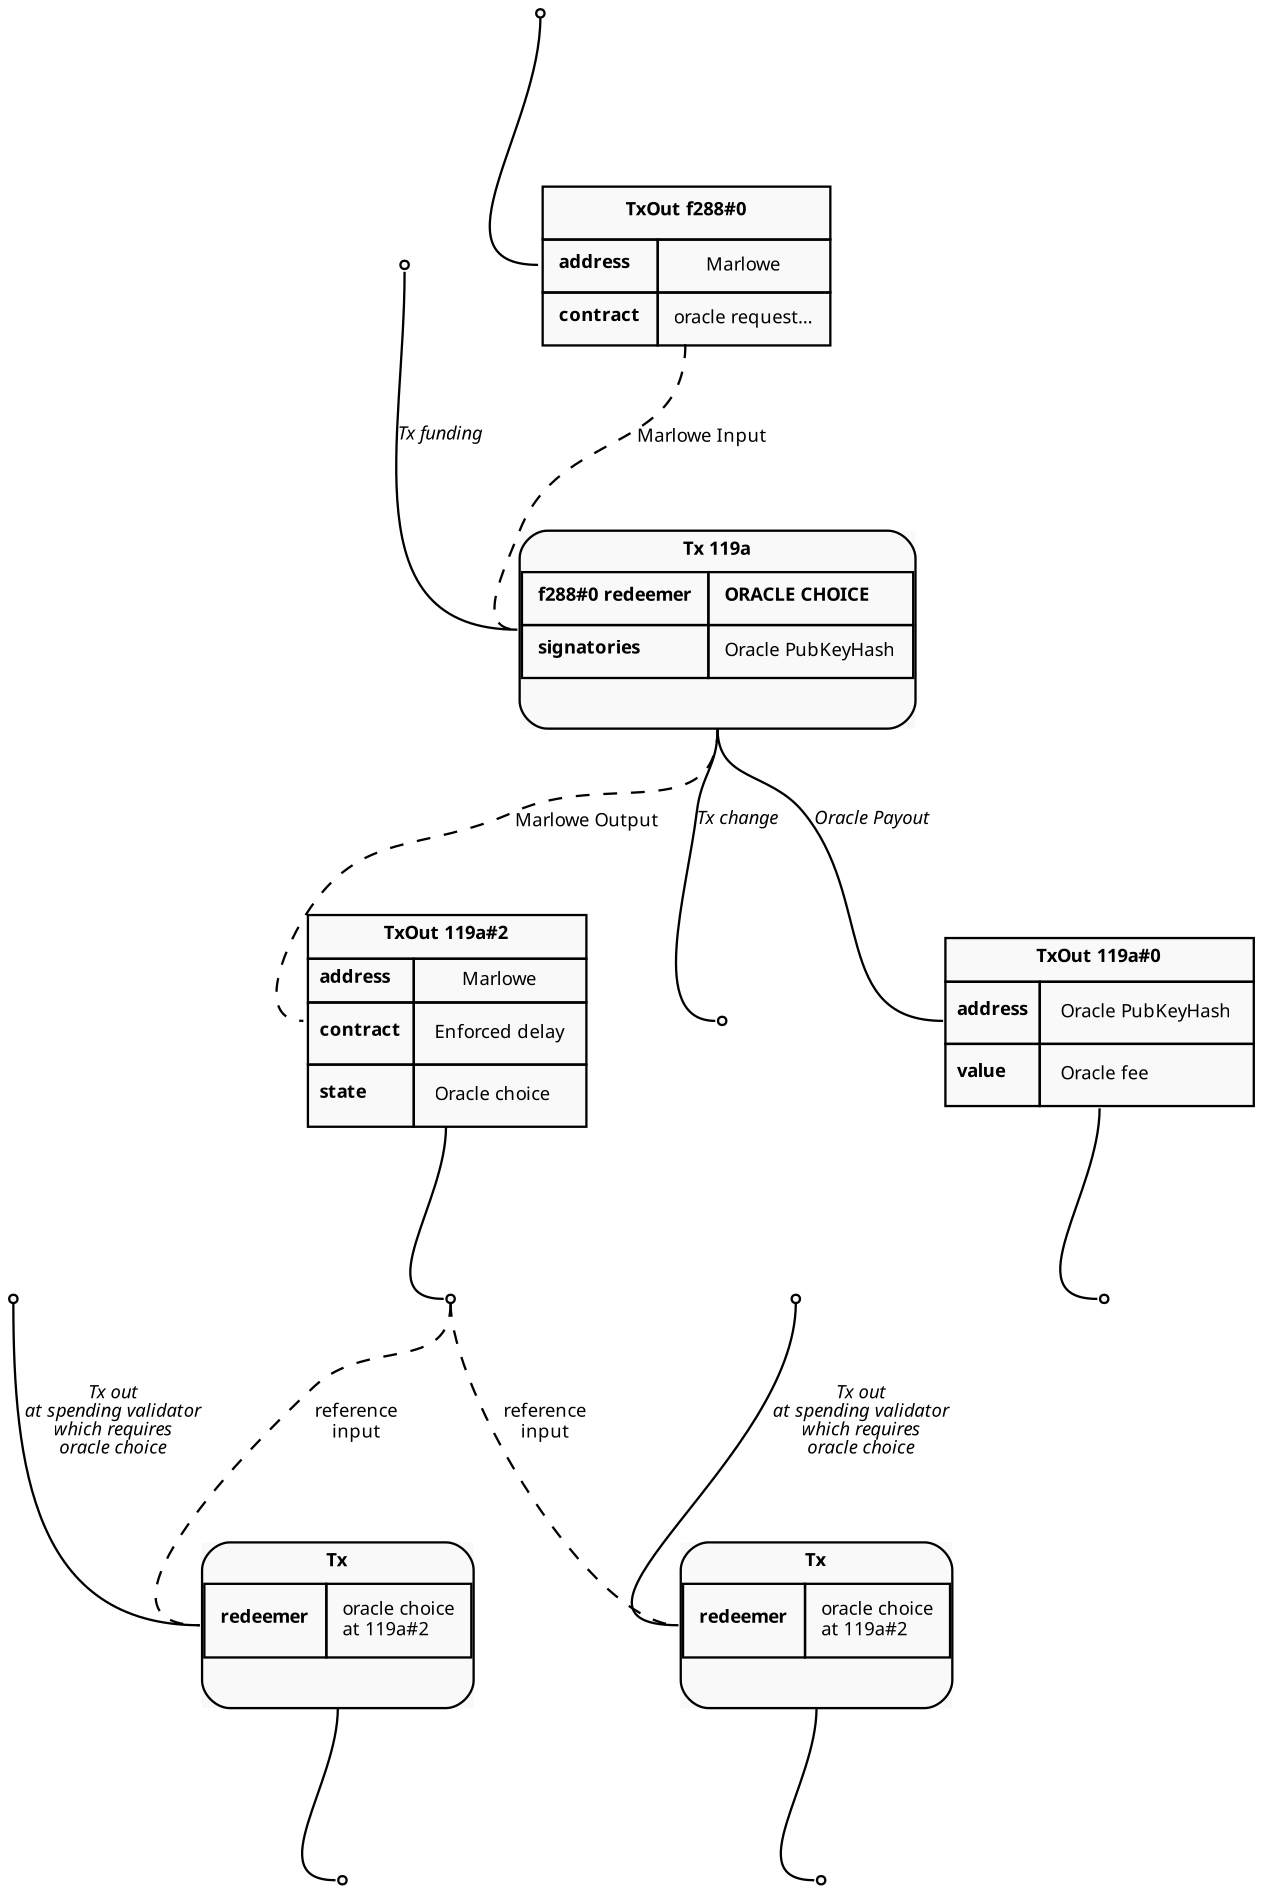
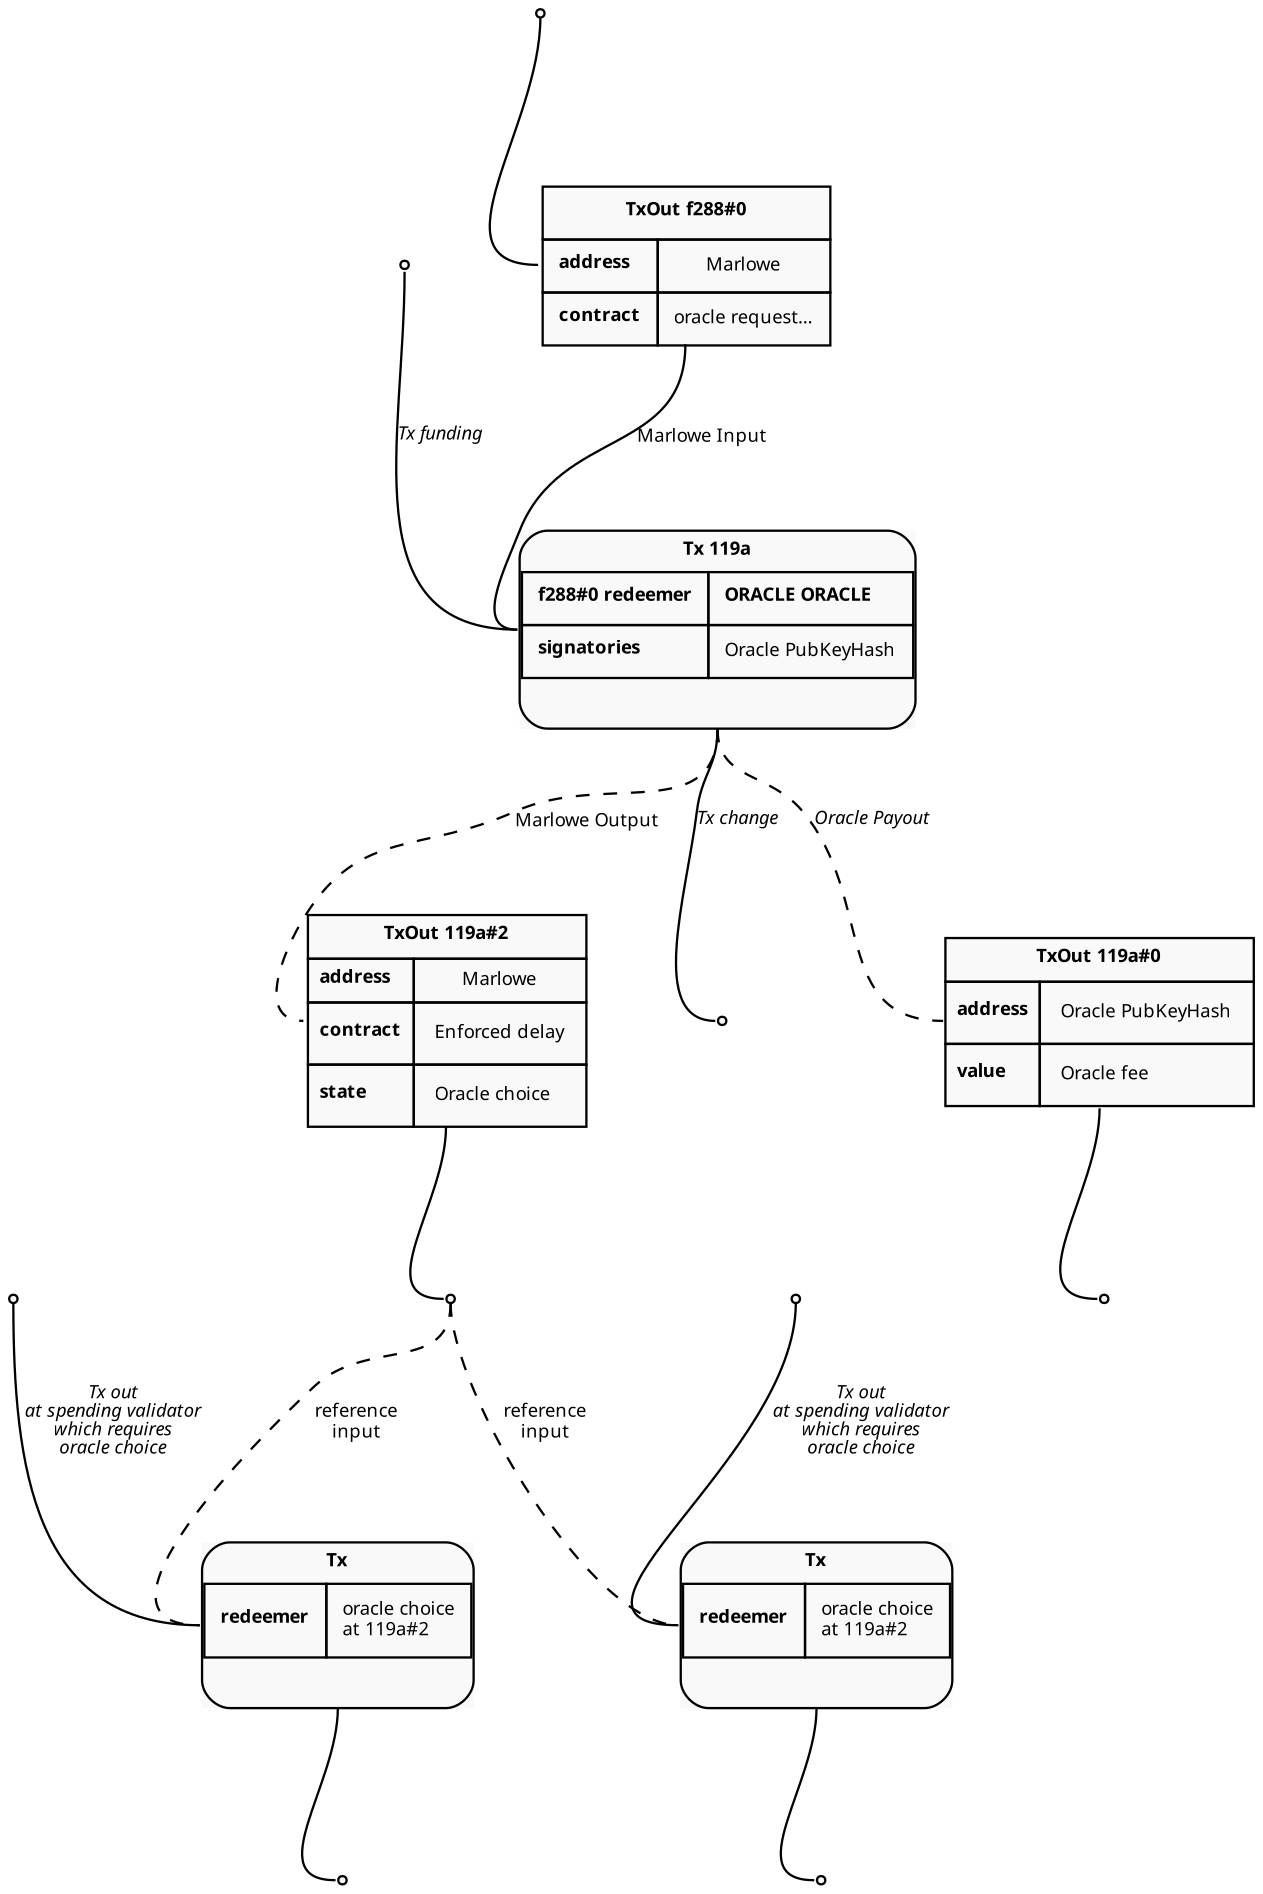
edge "TxOut f288#0" -- "Tx 119a": style dashed -> solid
node "Tx 119a": text "ORACLE CHOICE" -> "ORACLE ORACLE"
edge "Tx 119a" -- "TxOut 119a#0": style solid -> dashed
